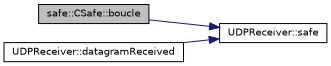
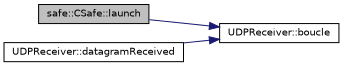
node "safe::CSafe::boucle": label "safe::CSafe::boucle" -> "safe::CSafe::launch"
node "UDPReceiver::safe": label "UDPReceiver::safe" -> "UDPReceiver::boucle"
